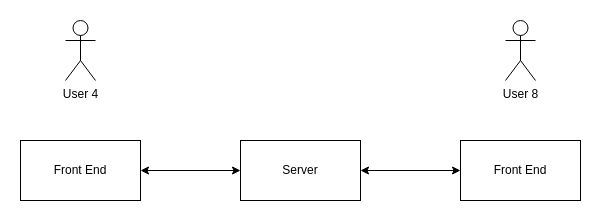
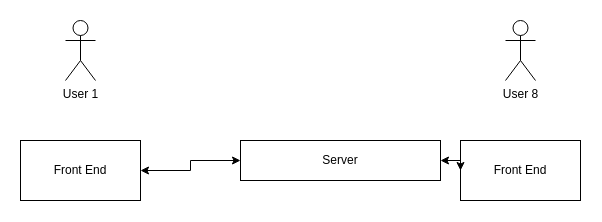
node "User 4": label "User 4" -> "User 1"
node "Server": size 120x60 -> 200x40
